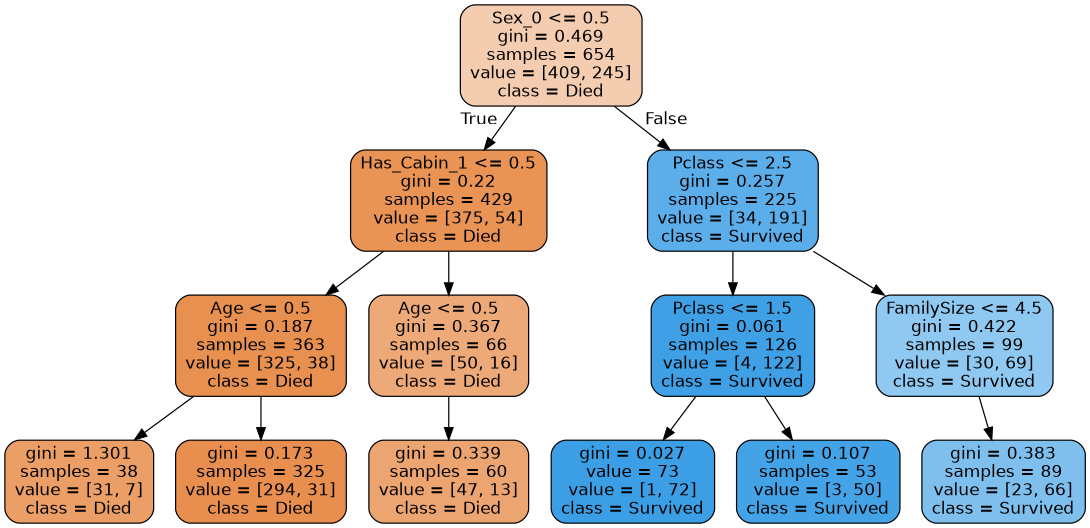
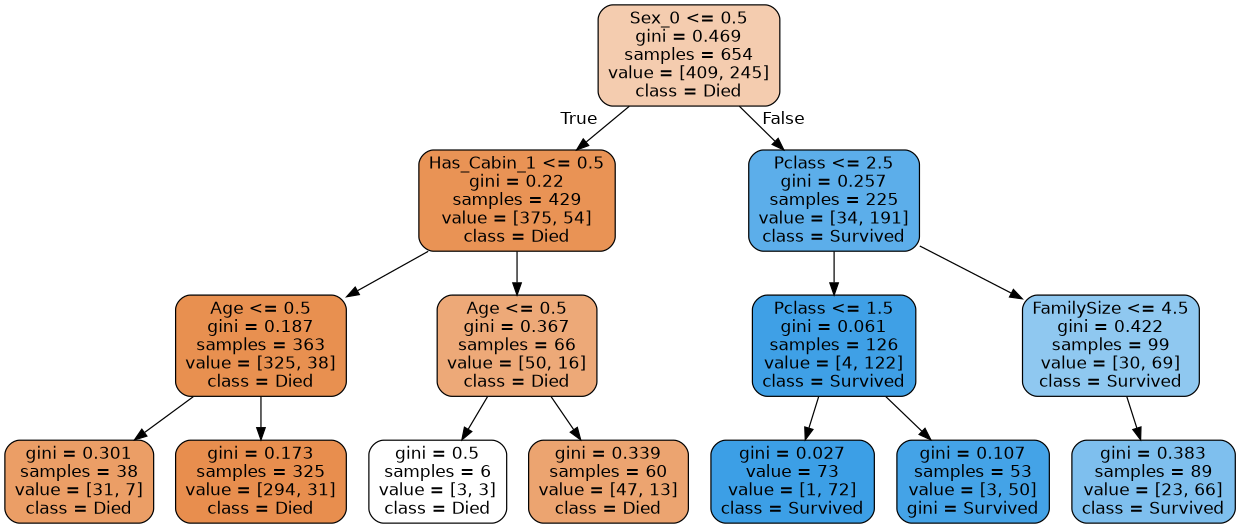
node "gini = 1.301 samples = 38 value = [31, 7] class = Died": label "gini = 1.301 samples = 38 value = [31, 7] class = Died" -> "gini = 0.301 samples = 38 value = [31, 7] class = Died"
node "gini = 0.5 samples = 6 value = [3, 3] class = Died": added
node "gini = 0.107 samples = 53 value = [3, 50] class = Survived": label "gini = 0.107 samples = 53 value = [3, 50] class = Survived" -> "gini = 0.107 samples = 53 value = [3, 50] gini = Survived"
